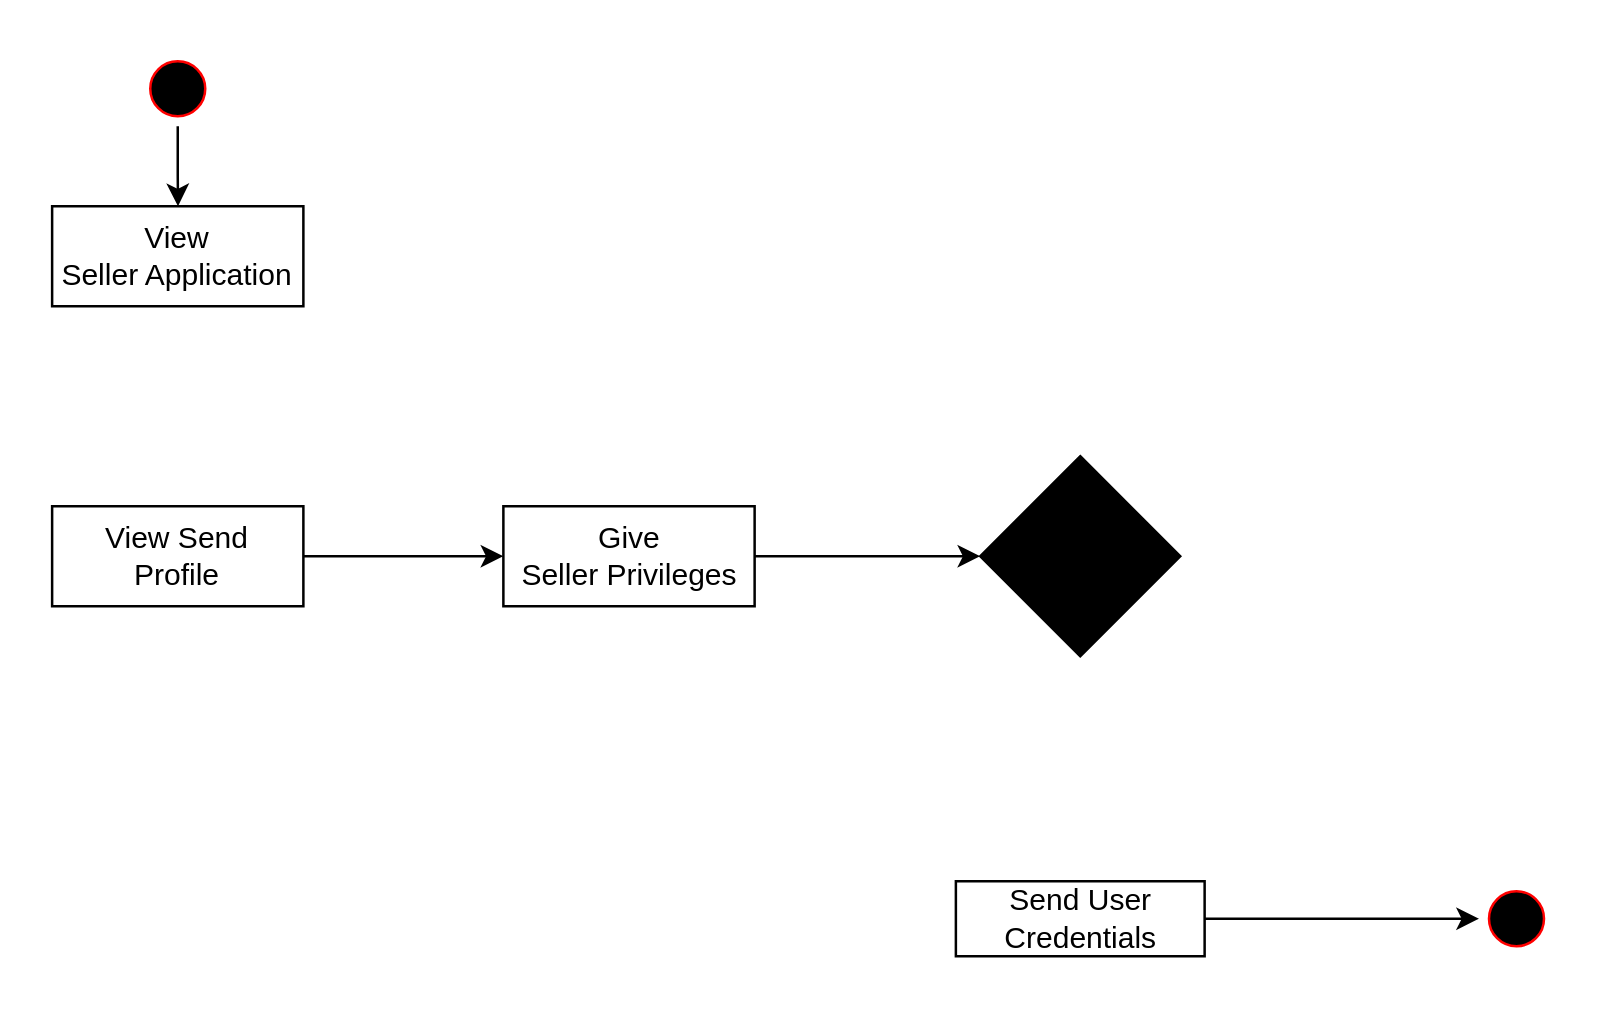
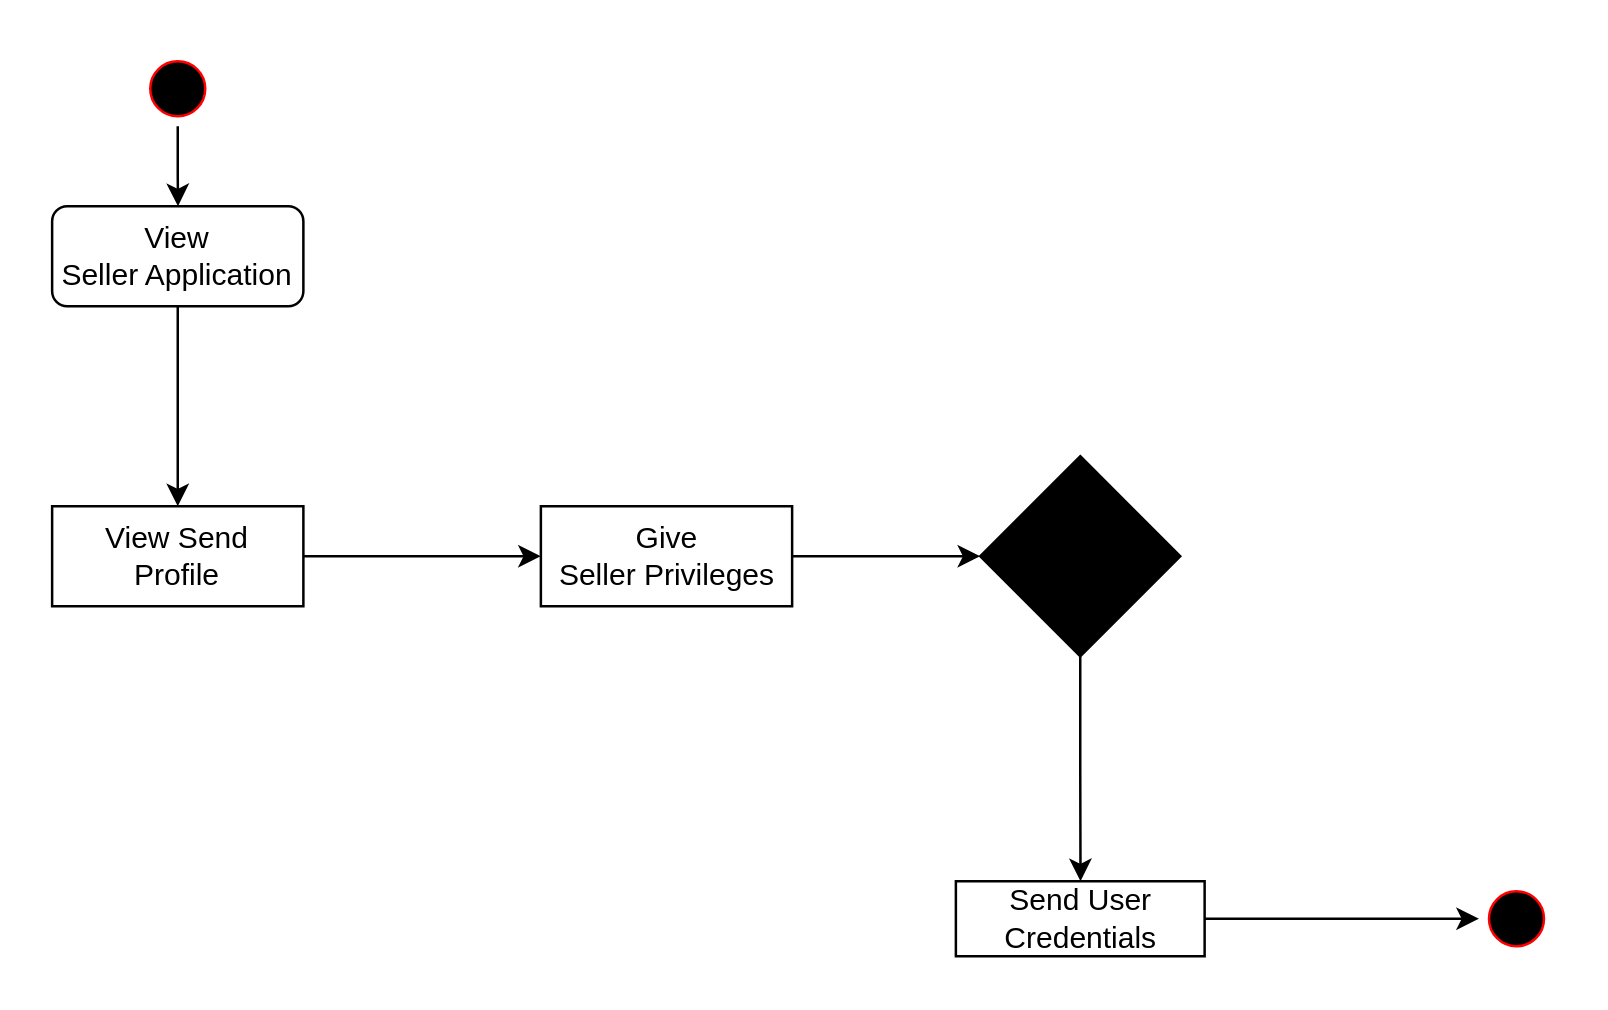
node "View Seller Application": shape rectangle -> rounded rectangle
edge "View Seller Application" -> "View Send Profile": added
node "Give Seller Privileges": moved (629, 556) -> (666, 556)
edge "Confirm Seller" -> "Send User Credentials": added
